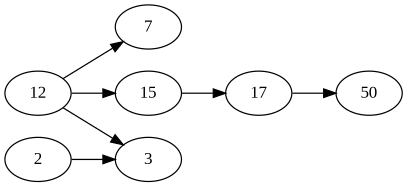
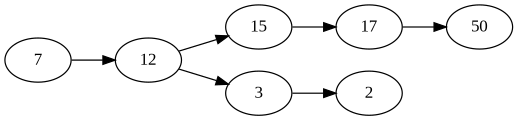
edge "12" -> "7": reversed
edge "2" -> "3": reversed
